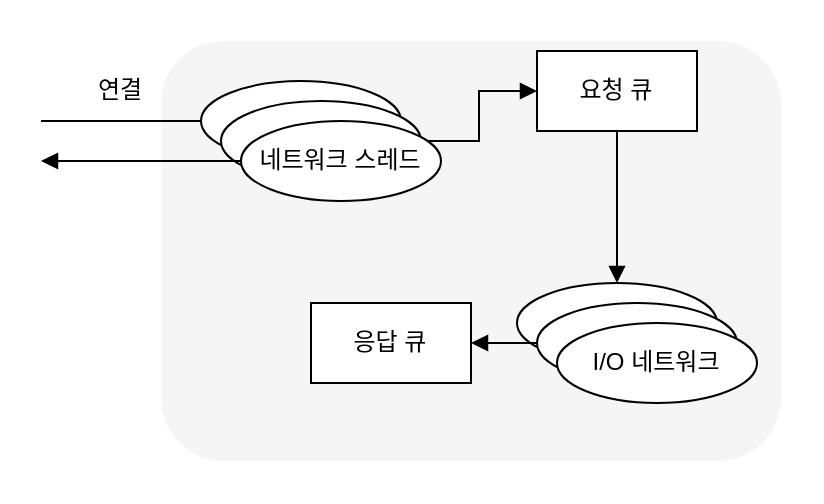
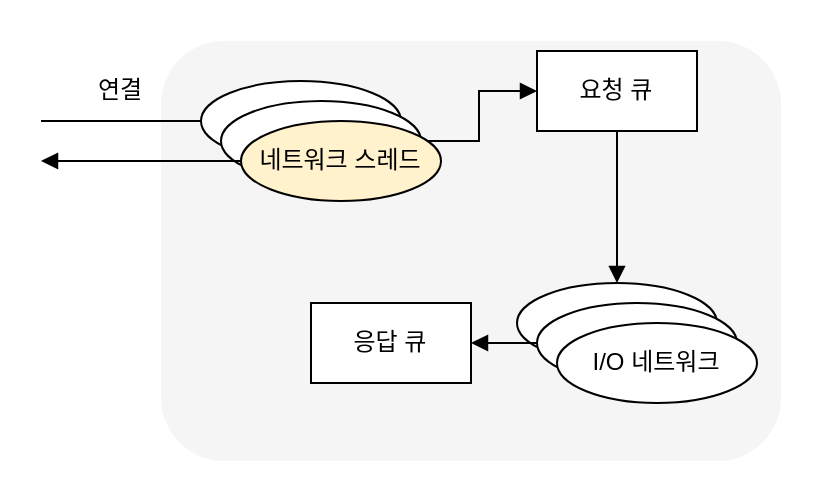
node "네트워크 스레드": fillcolor #ffffff -> #fff2cc
